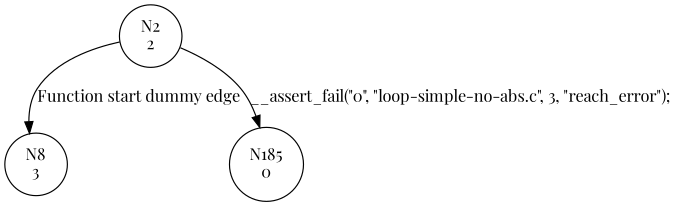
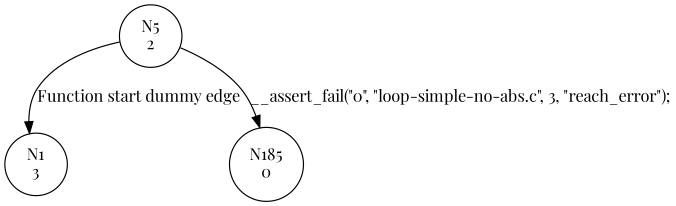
node "N2 2": label "N2 2" -> "N5 2"
node "N8 3": label "N8 3" -> "N1 3"
